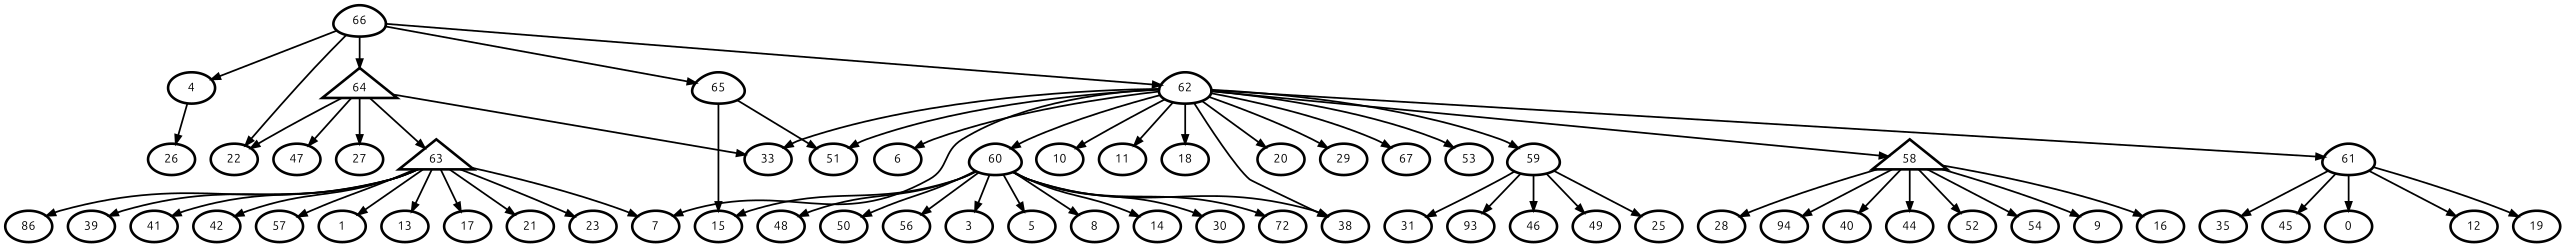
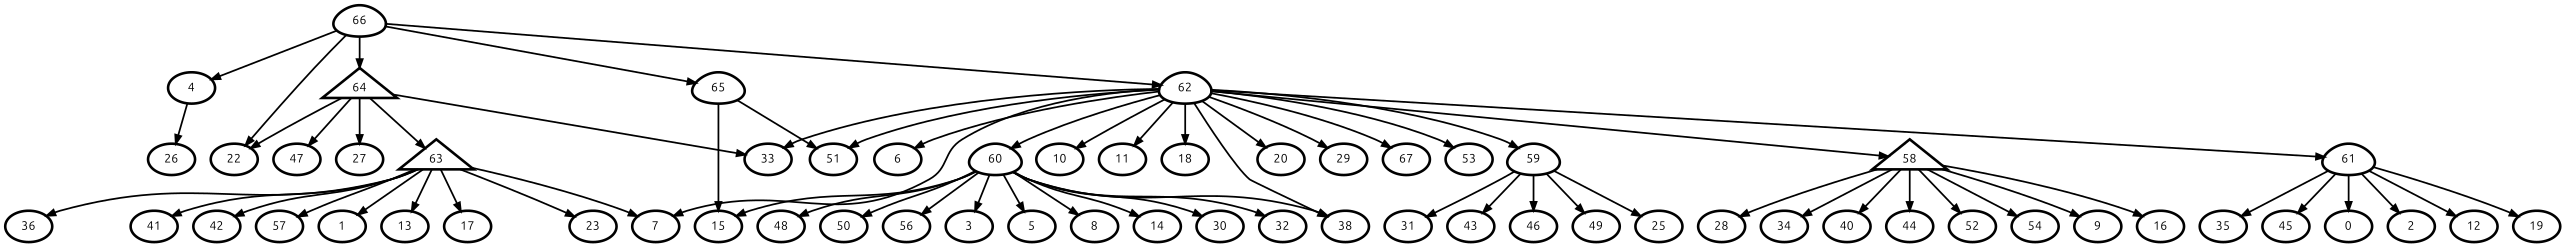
node "86": label "86" -> "36"
node "39": removed
node "21": removed
node "72": label "72" -> "32"
node "93": label "93" -> "43"
node "94": label "94" -> "34"
node "2": added
